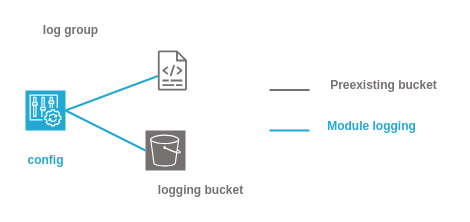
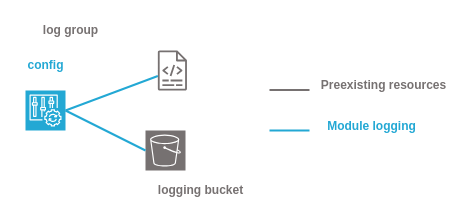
node "Preexisting bucket": label "Preexisting bucket" -> "Preexisting resources"
node "config": moved (46, 161) -> (46, 66)
